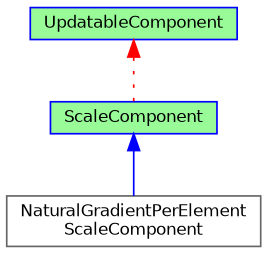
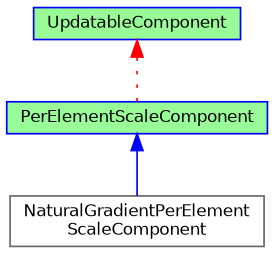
node "ScaleComponent": label "ScaleComponent" -> "PerElementScaleComponent"
